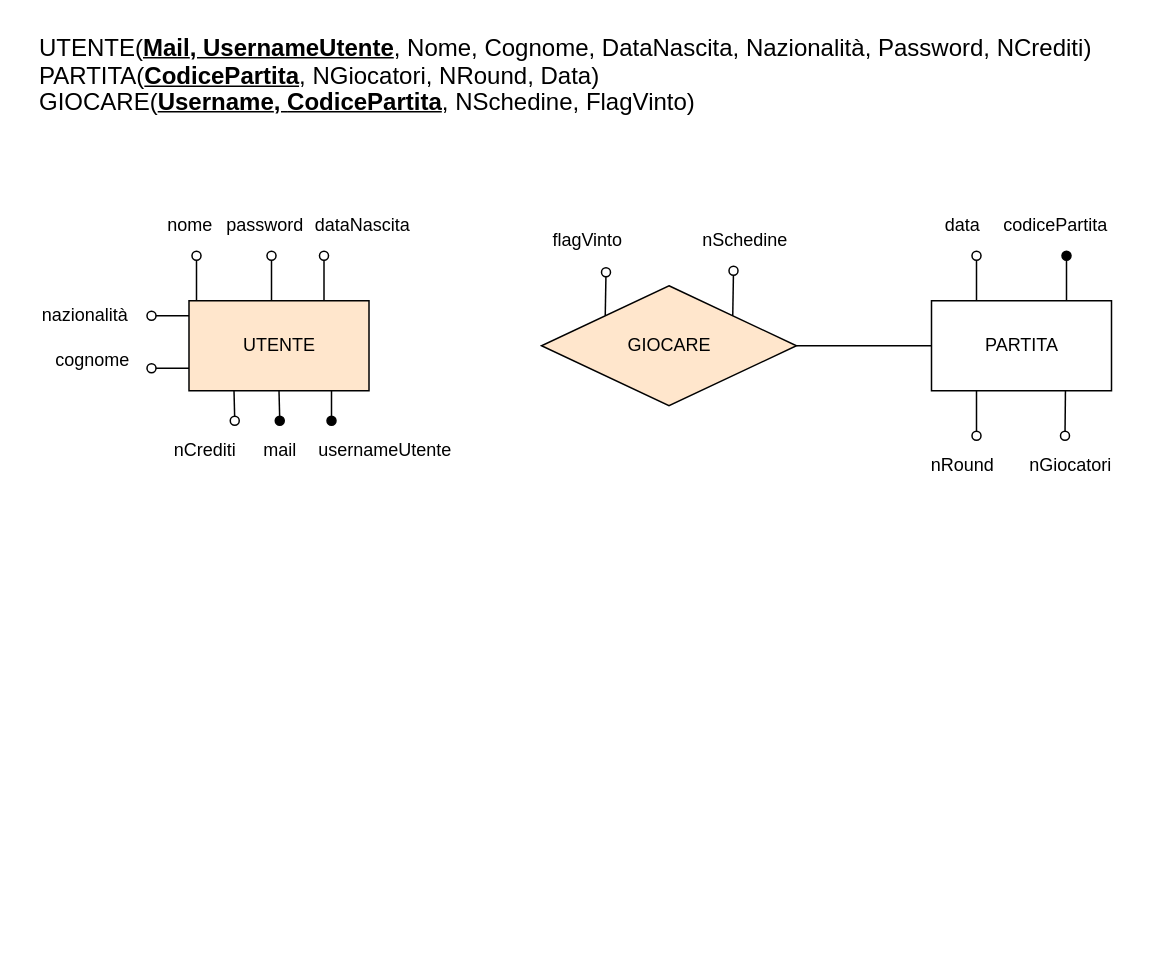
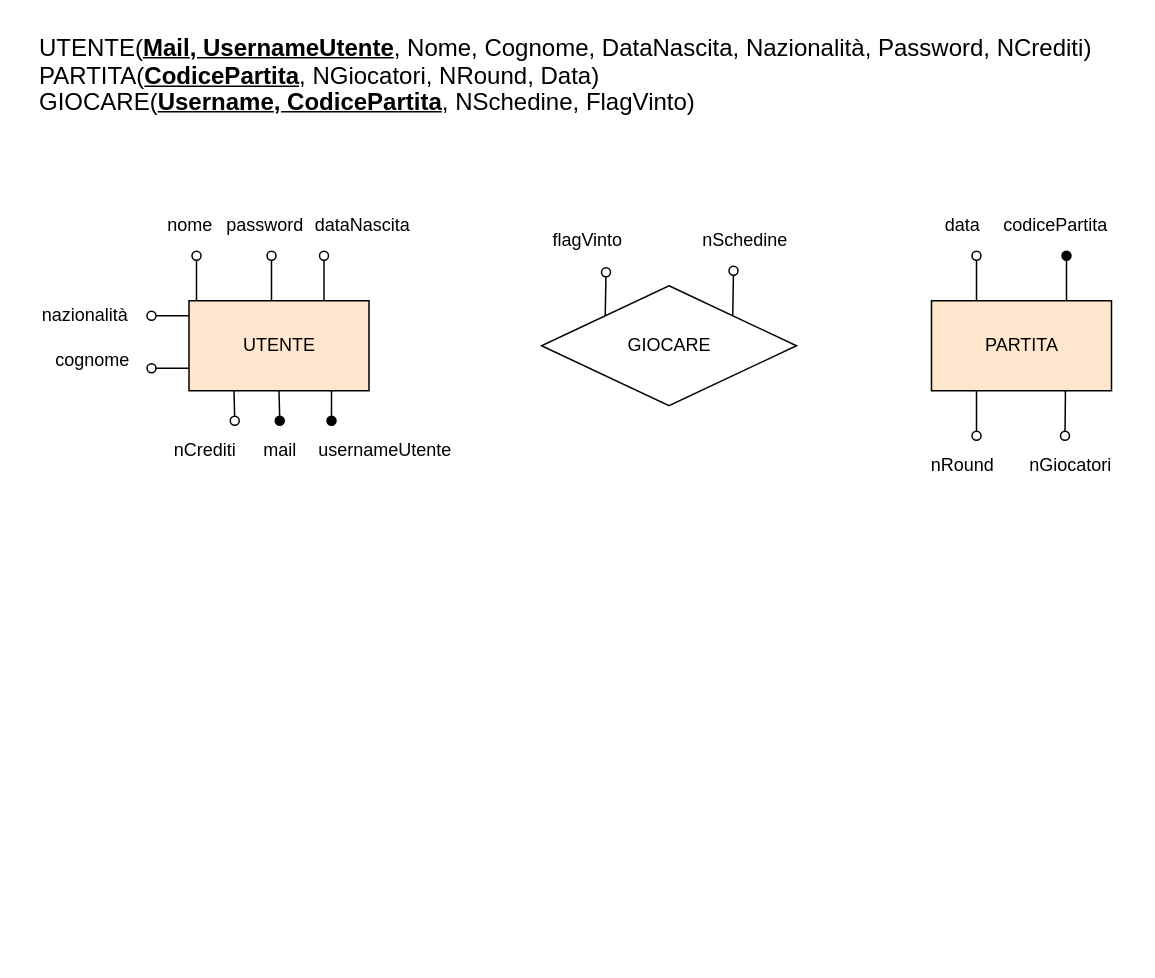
node "GIOCARE": fillcolor #ffe6cc -> #ffffff
edge "GIOCARE" -- "PARTITA": removed
node "PARTITA": fillcolor #ffffff -> #ffe6cc
